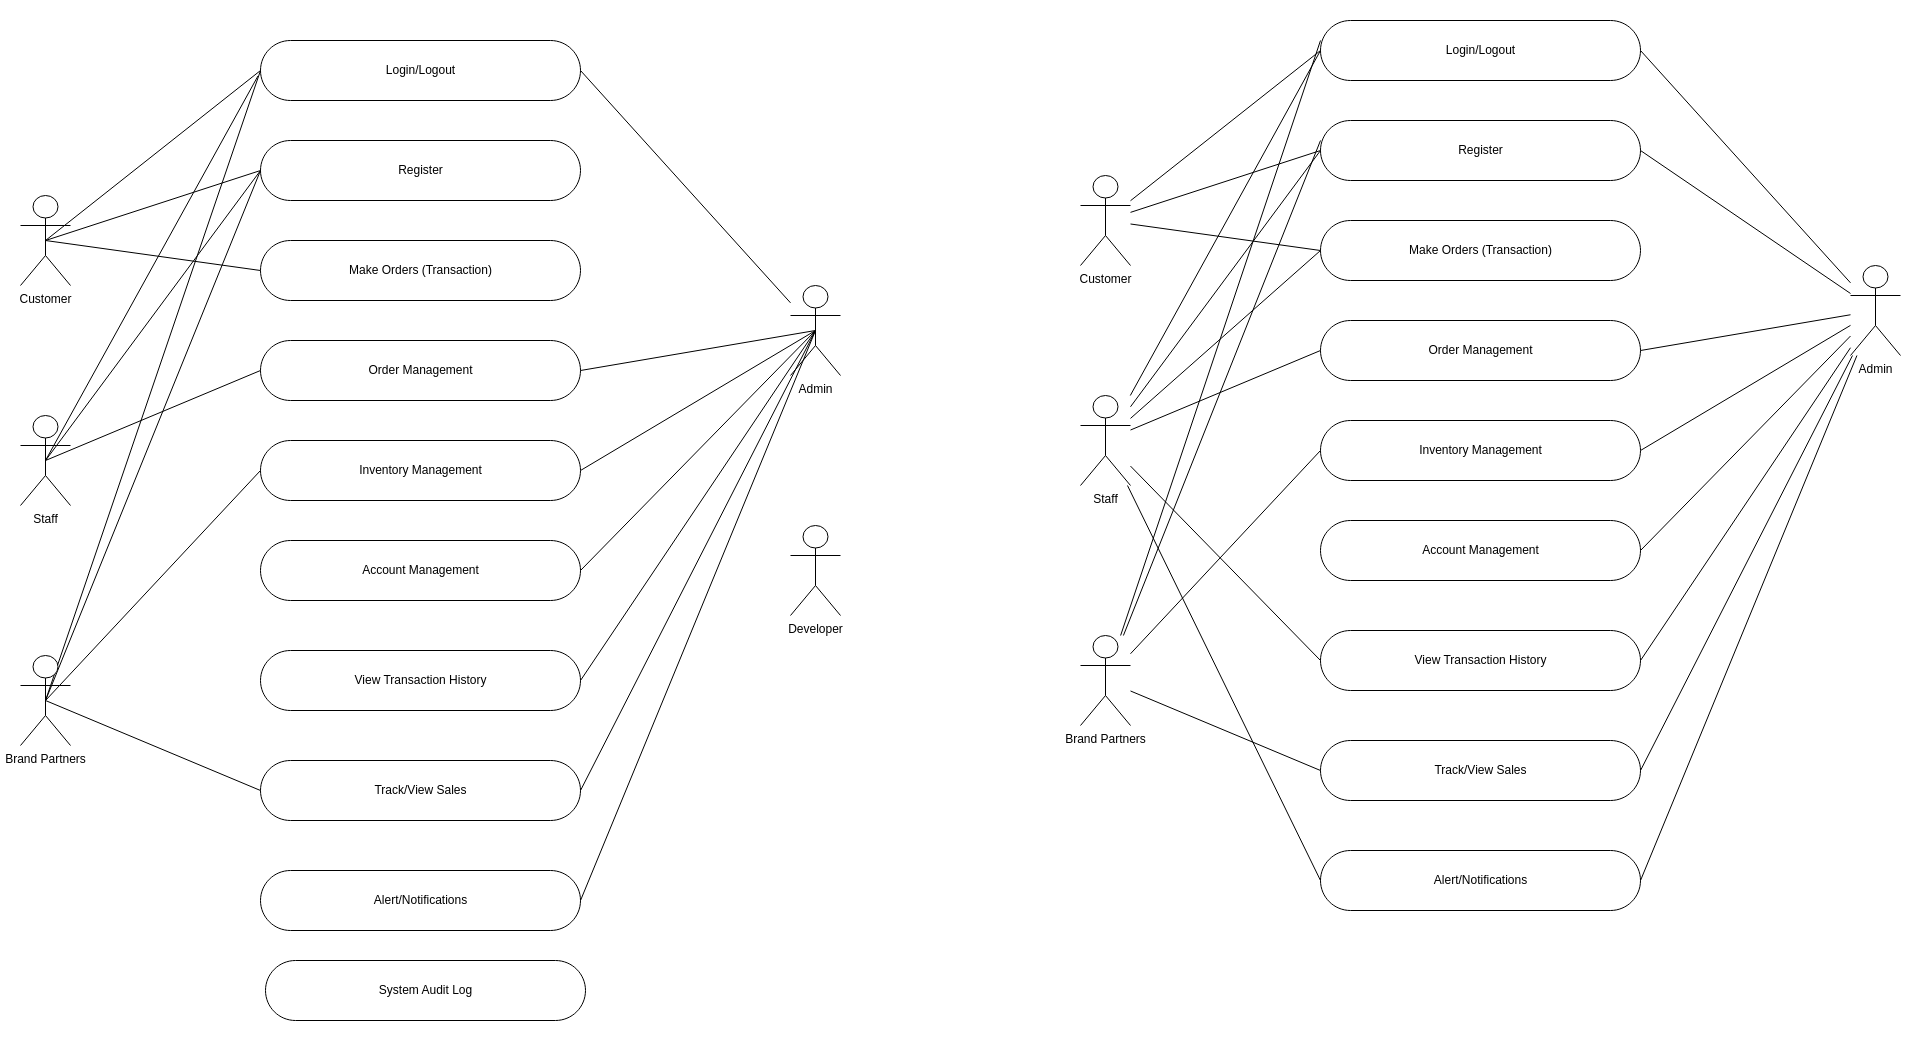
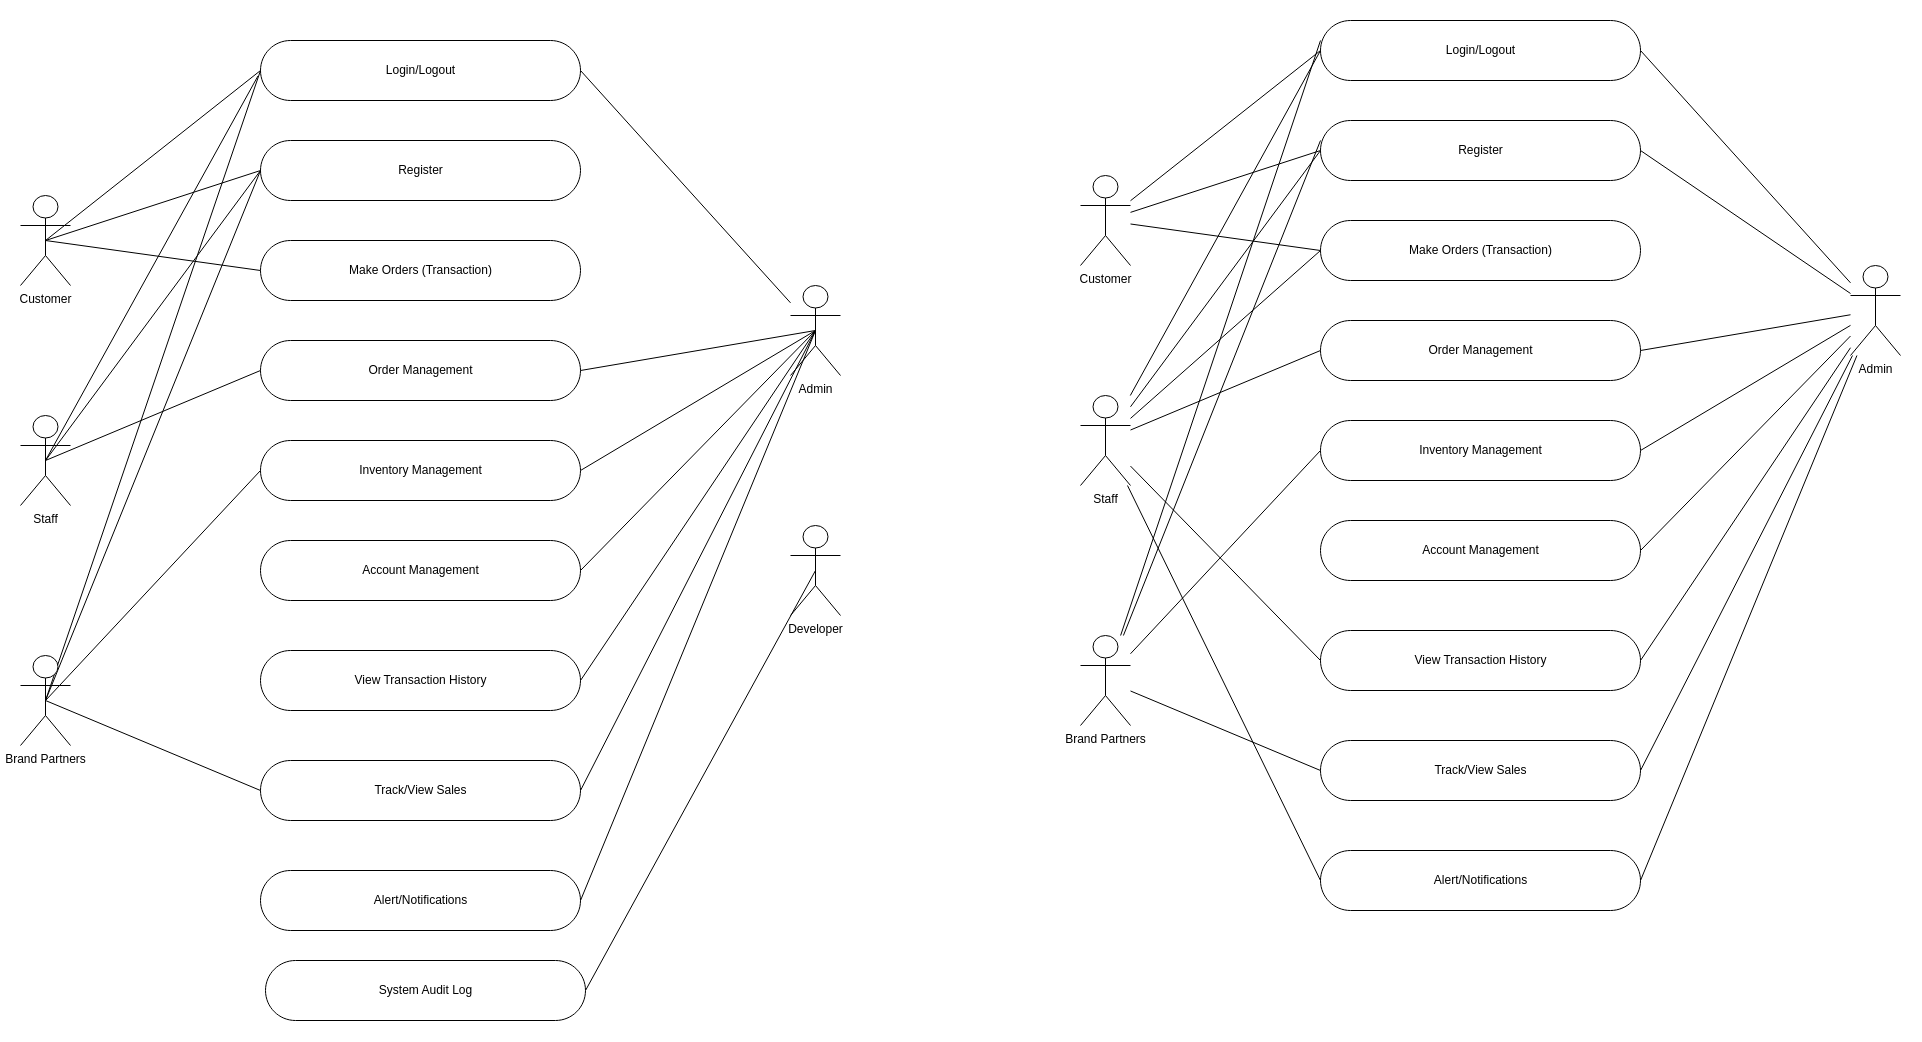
edge "Developer" -- "System Audit Log": added
